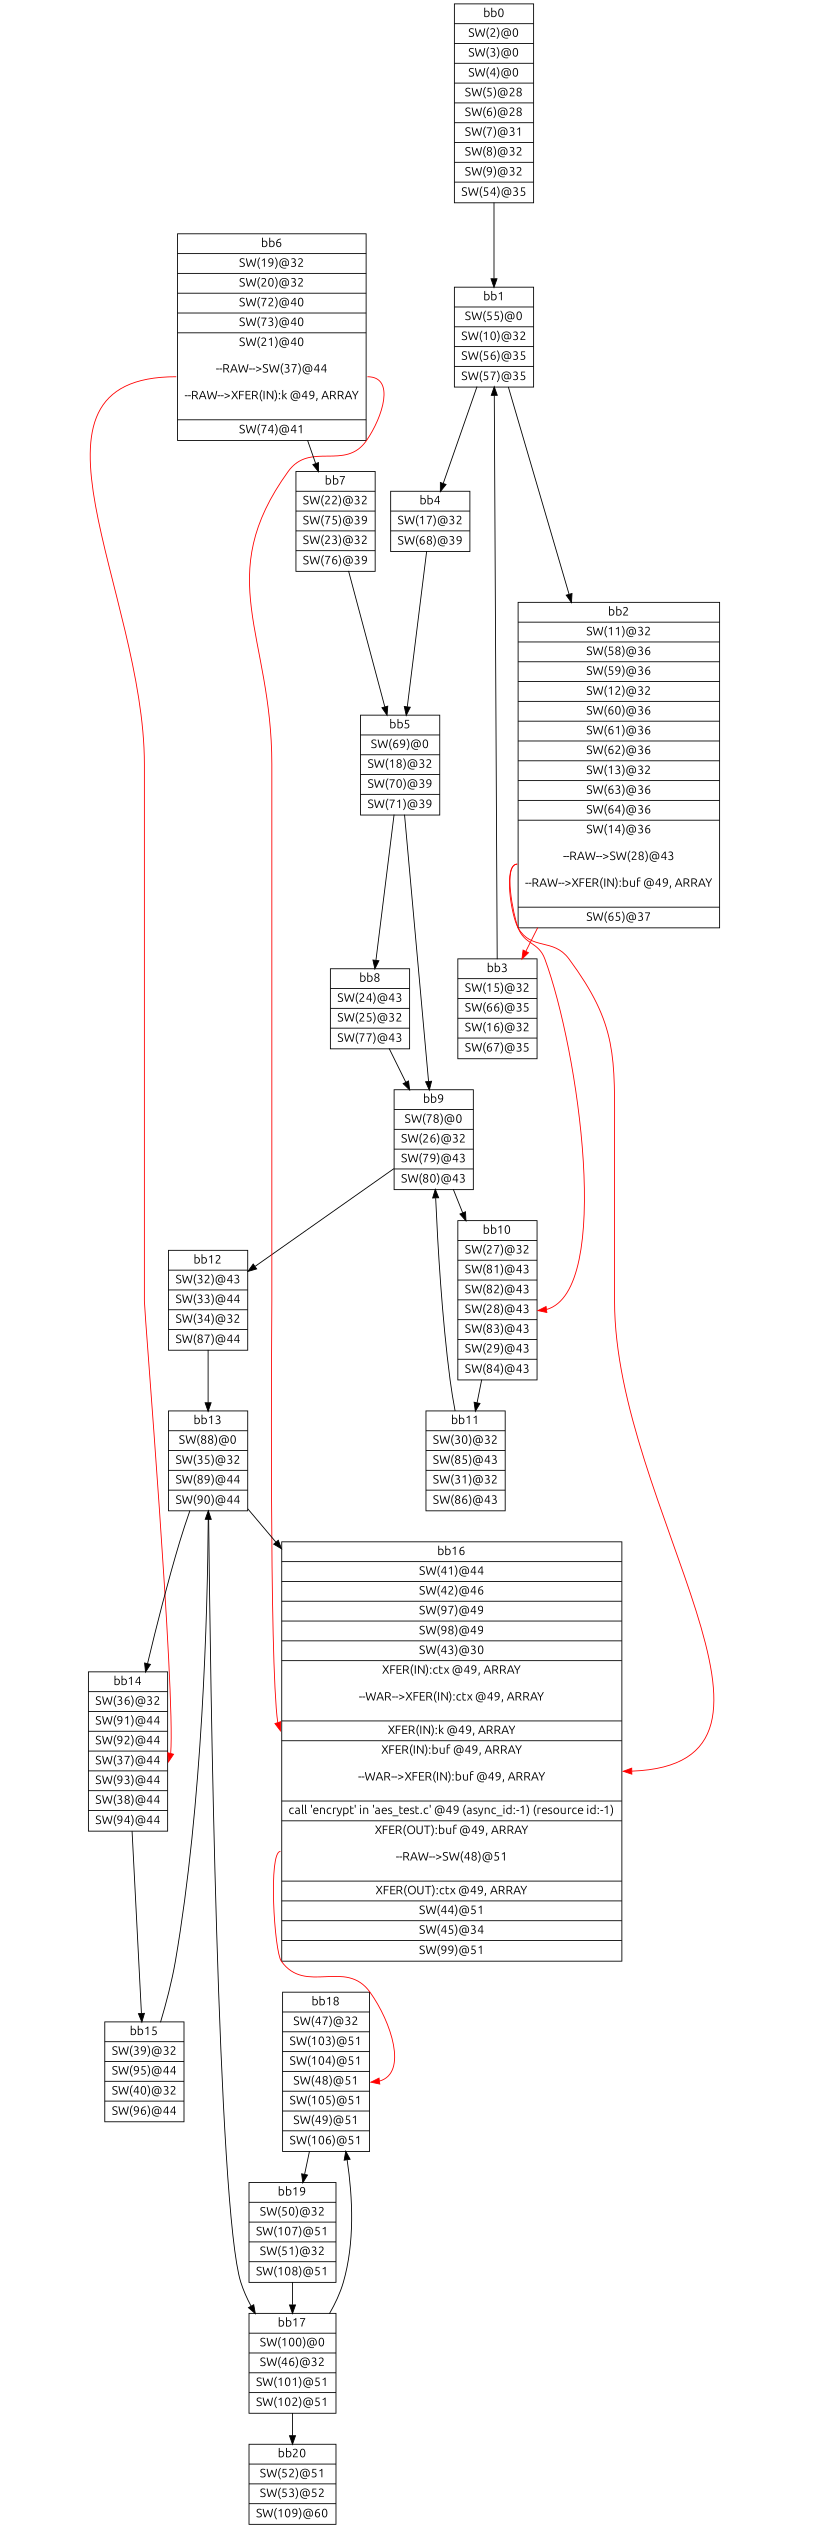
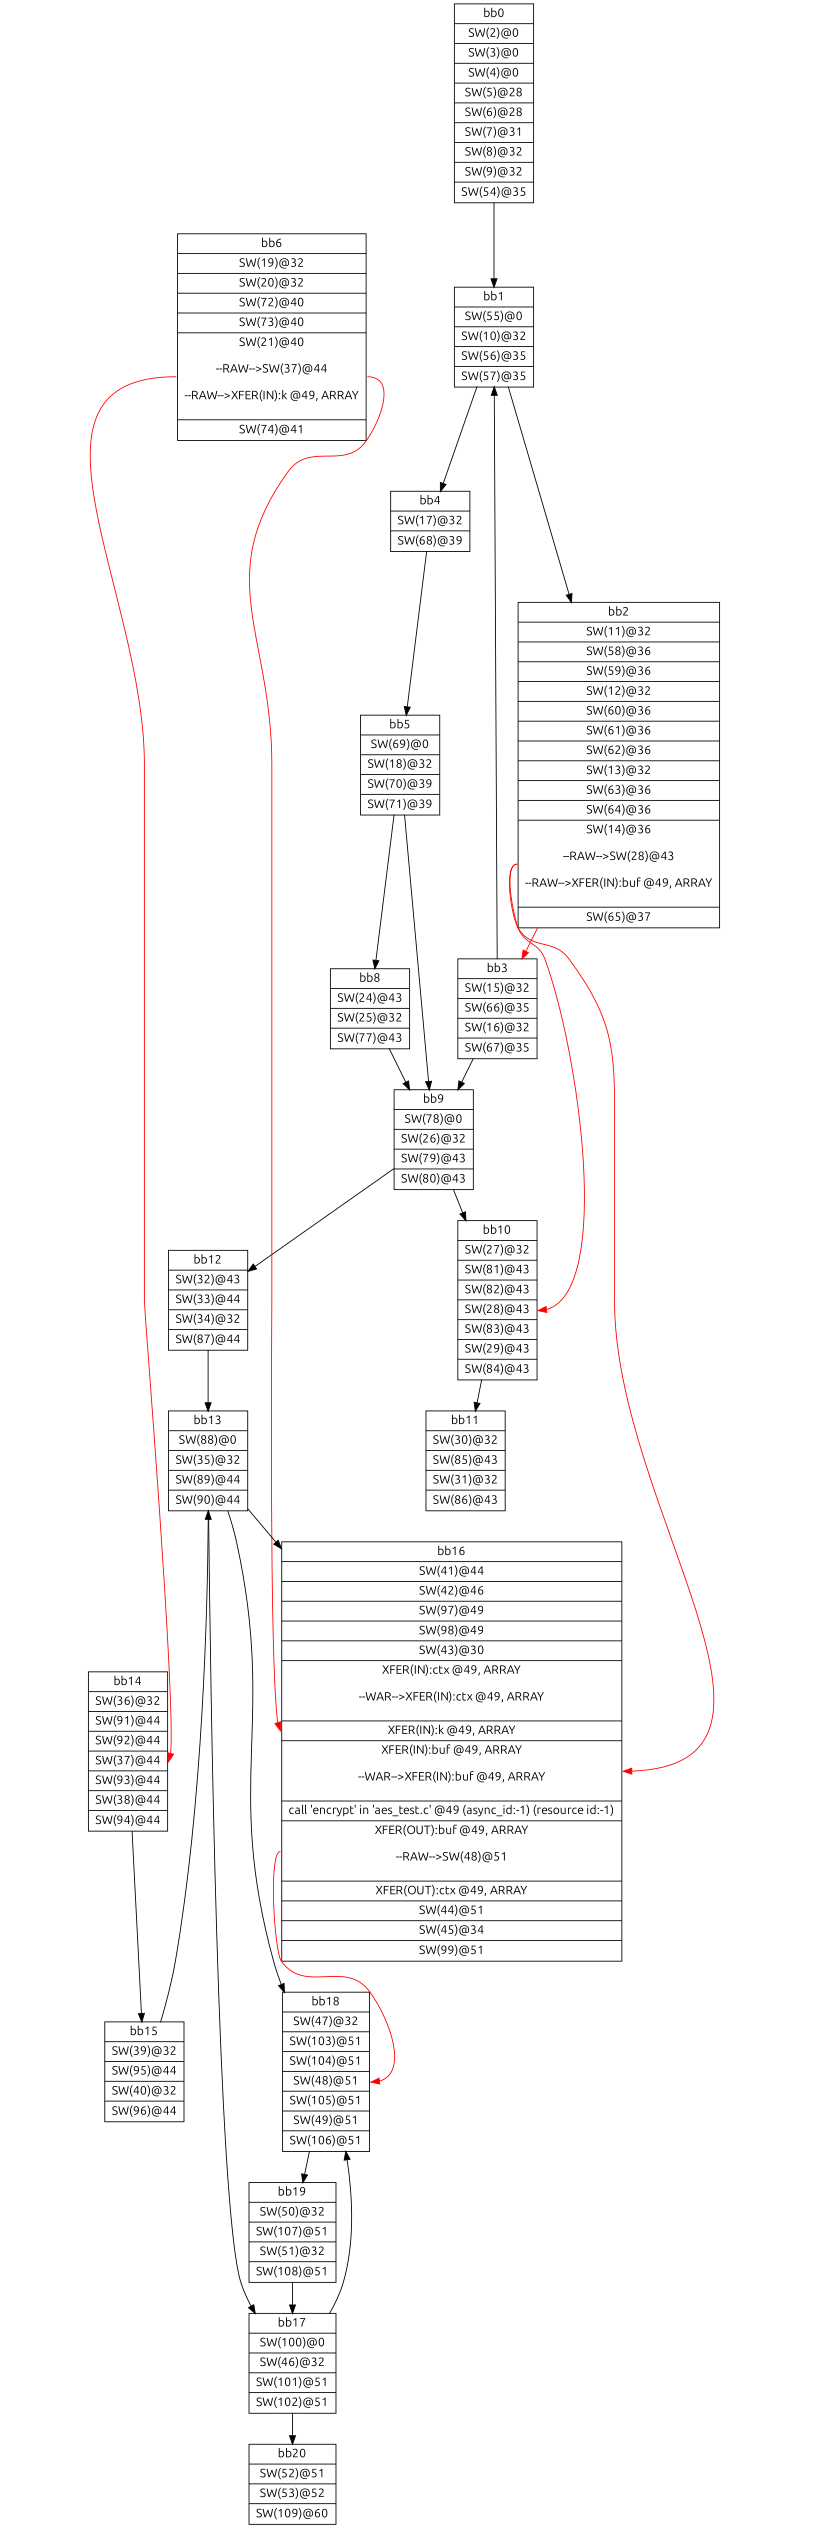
node "bb7": removed
edge "bb11" -> "bb9": now "bb3" -> "bb9"
edge "bb13" -> "bb14": now "bb13" -> "bb18"
